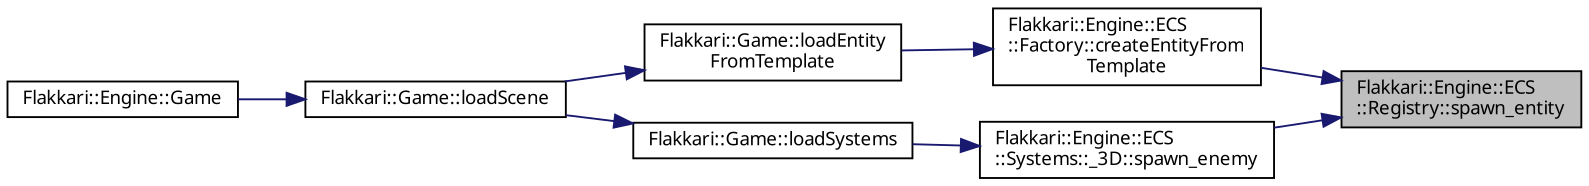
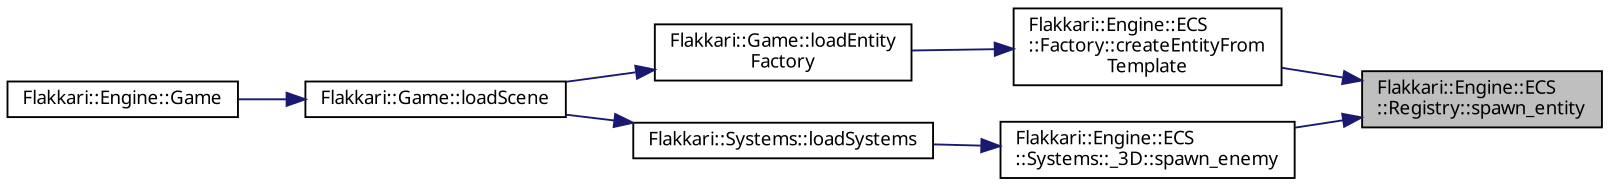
node "Flakkari::Game::loadEntity FromTemplate": label "Flakkari::Game::loadEntity FromTemplate" -> "Flakkari::Game::loadEntity Factory"
node "Flakkari::Game::loadSystems": label "Flakkari::Game::loadSystems" -> "Flakkari::Systems::loadSystems"
